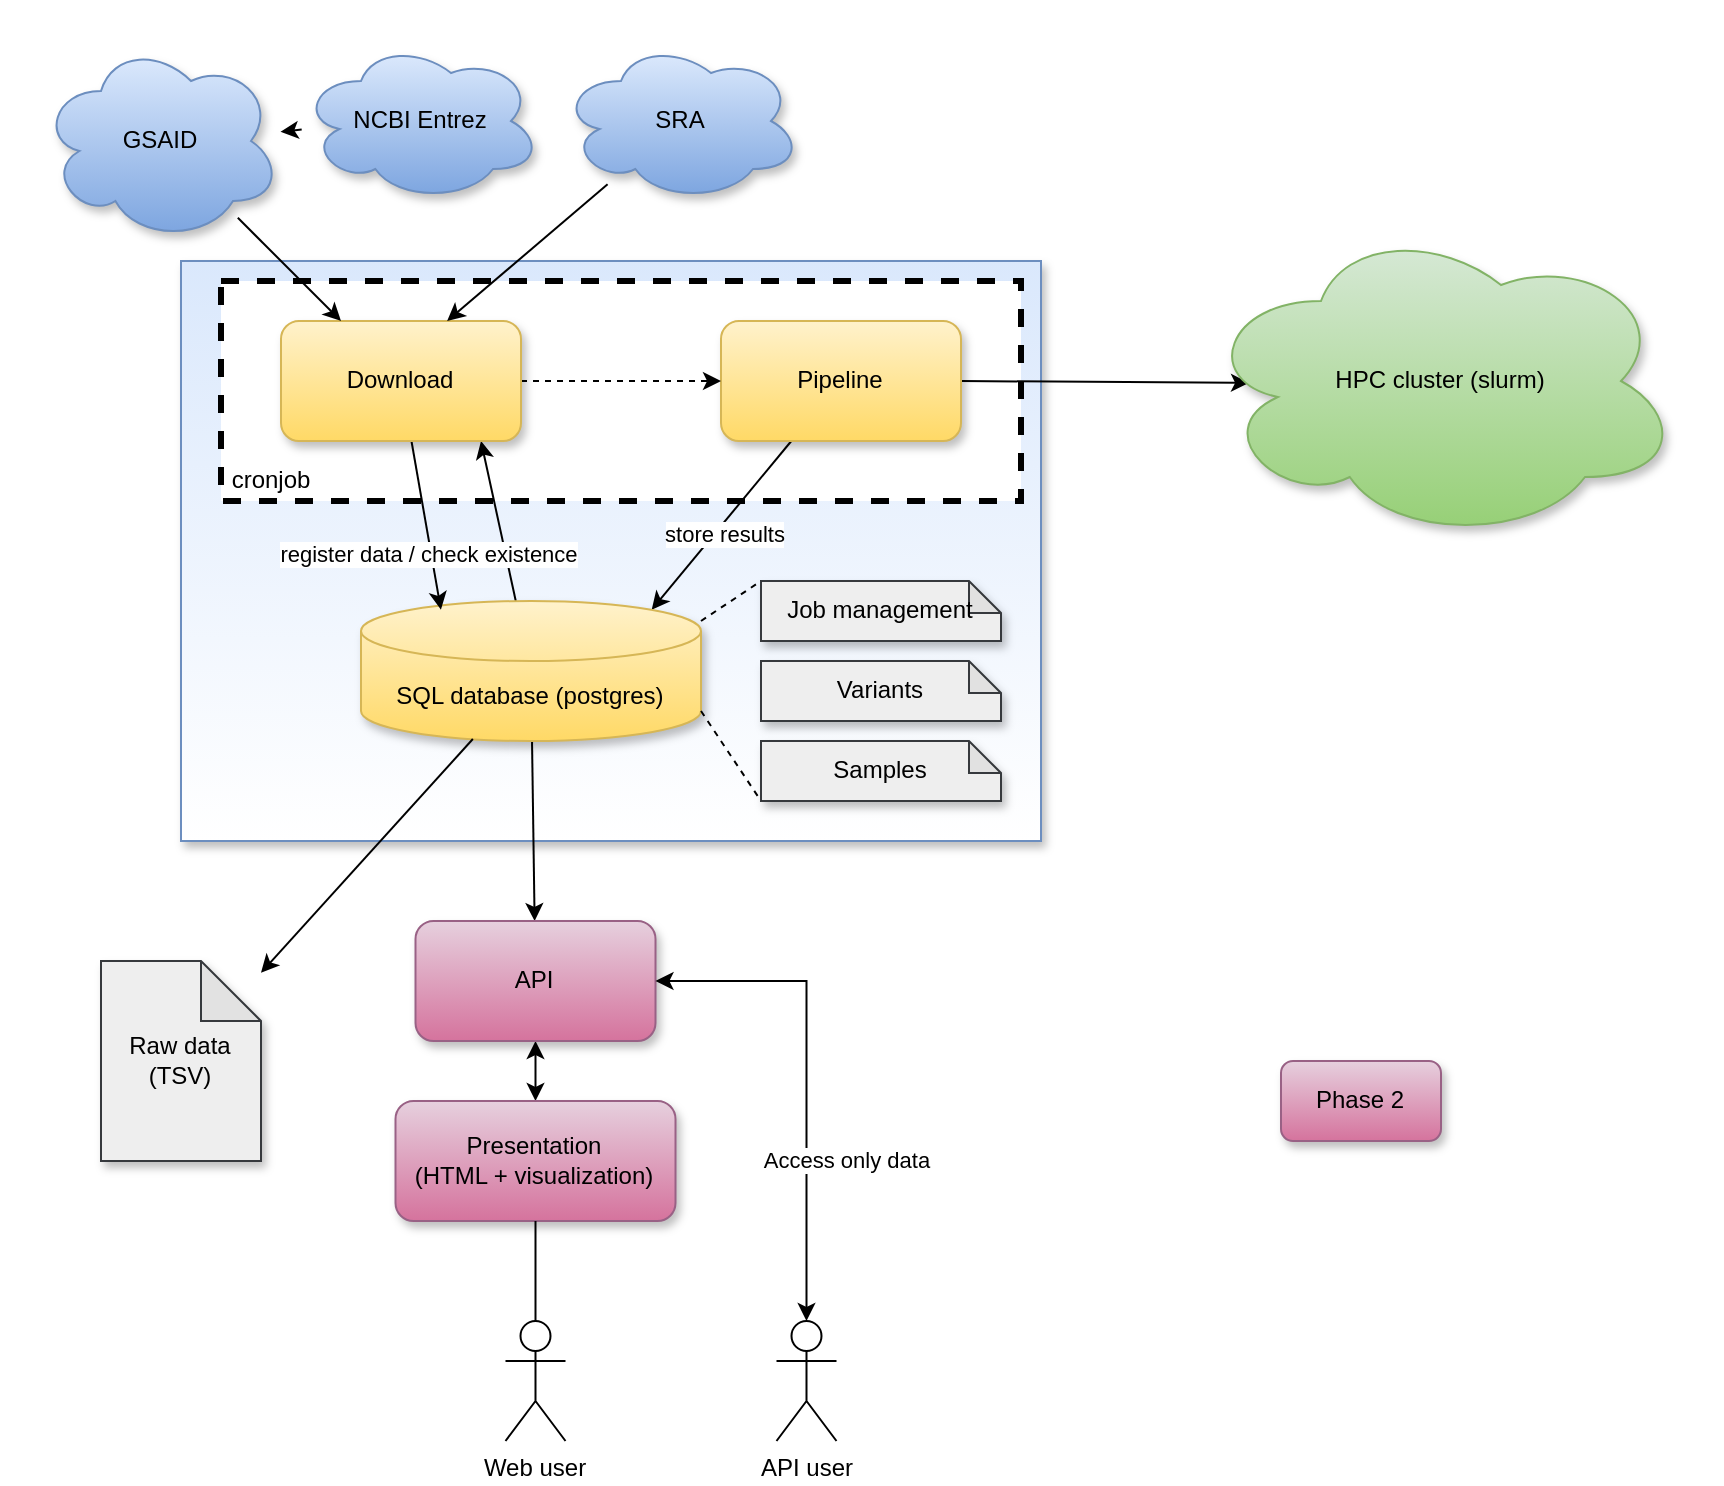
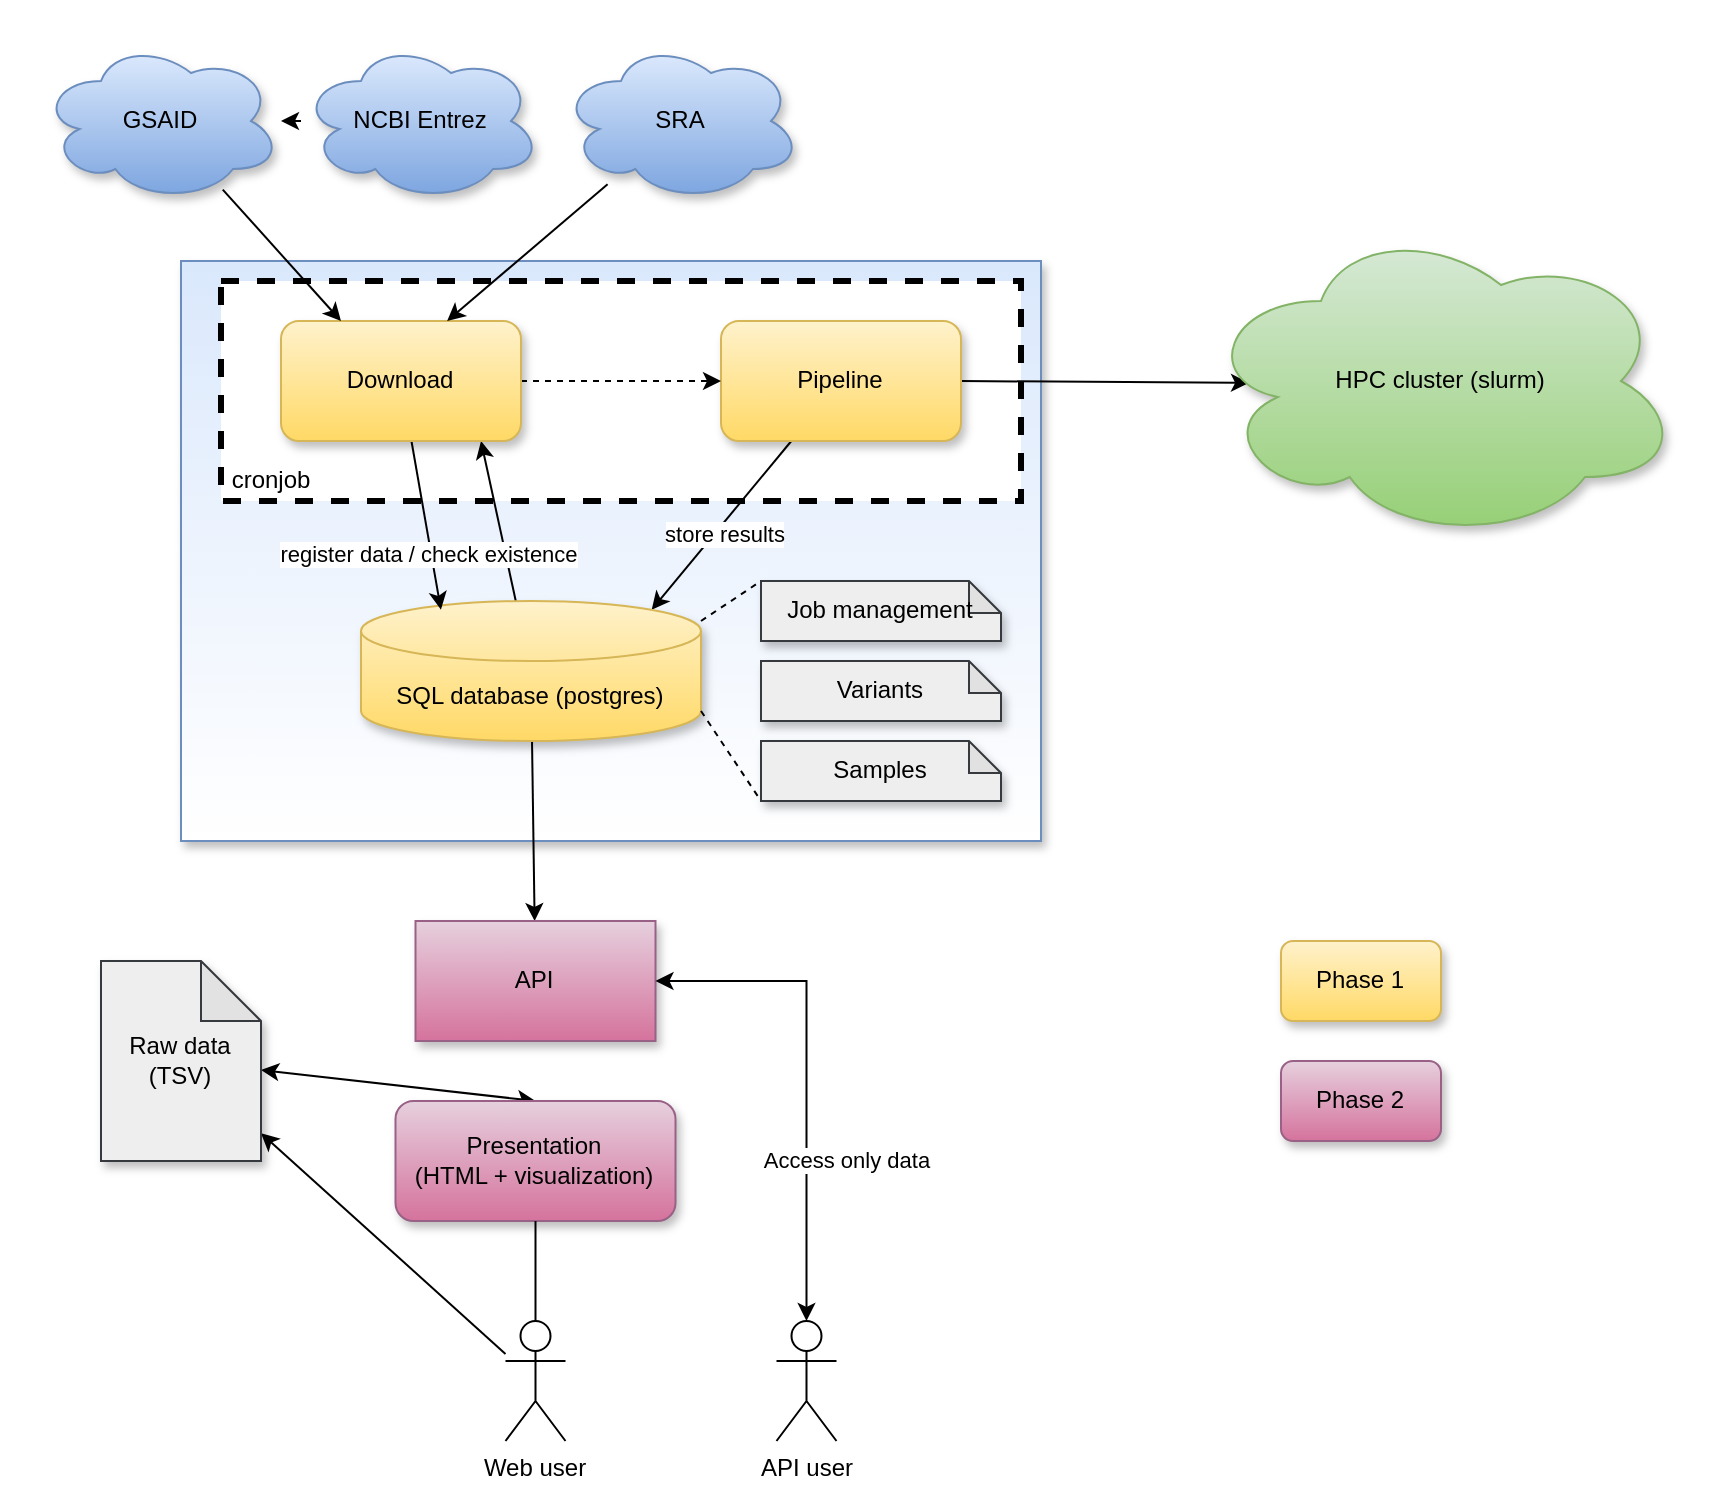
node "GSAID": size 240x200 -> 240x160
edge "SQL database (postgres)" -> "Raw data (TSV)": now "Web user" -> "Raw data (TSV)"
node "API": shape rounded rectangle -> rectangle
node "Phase 1": added
edge "API" -- "Presentation (HTML + visualization)": now "Raw data (TSV)" -- "Presentation (HTML + visualization)"
